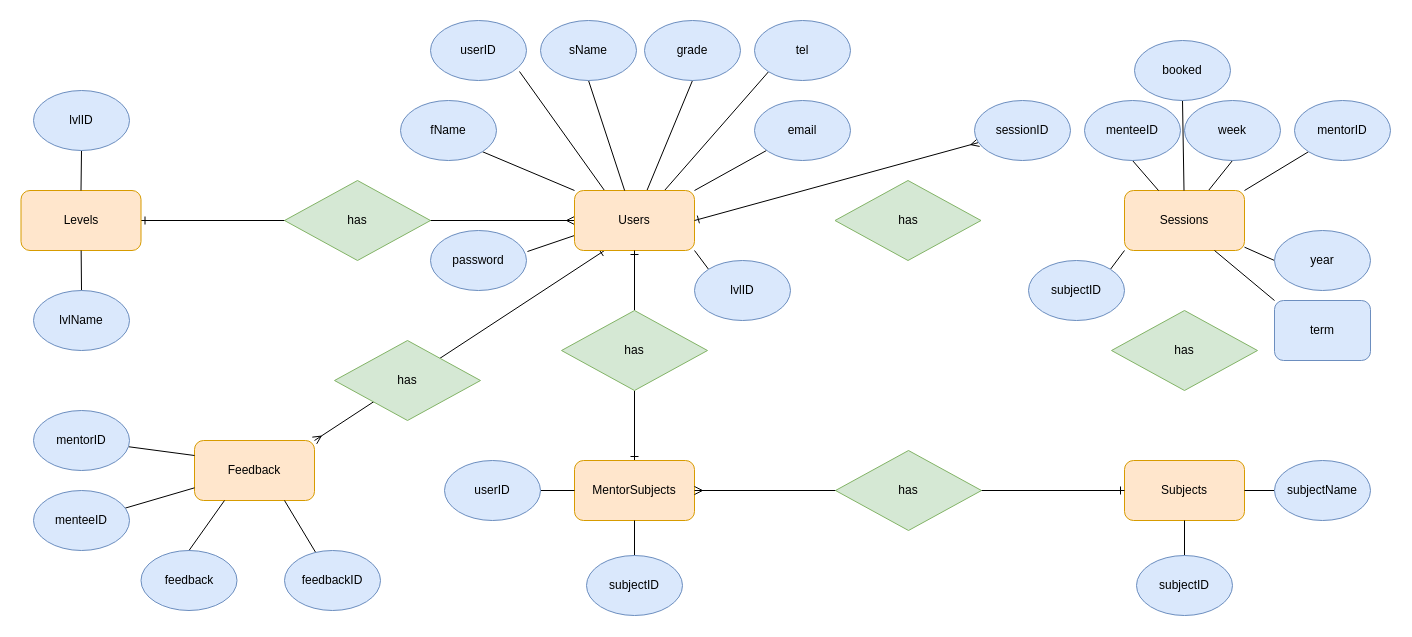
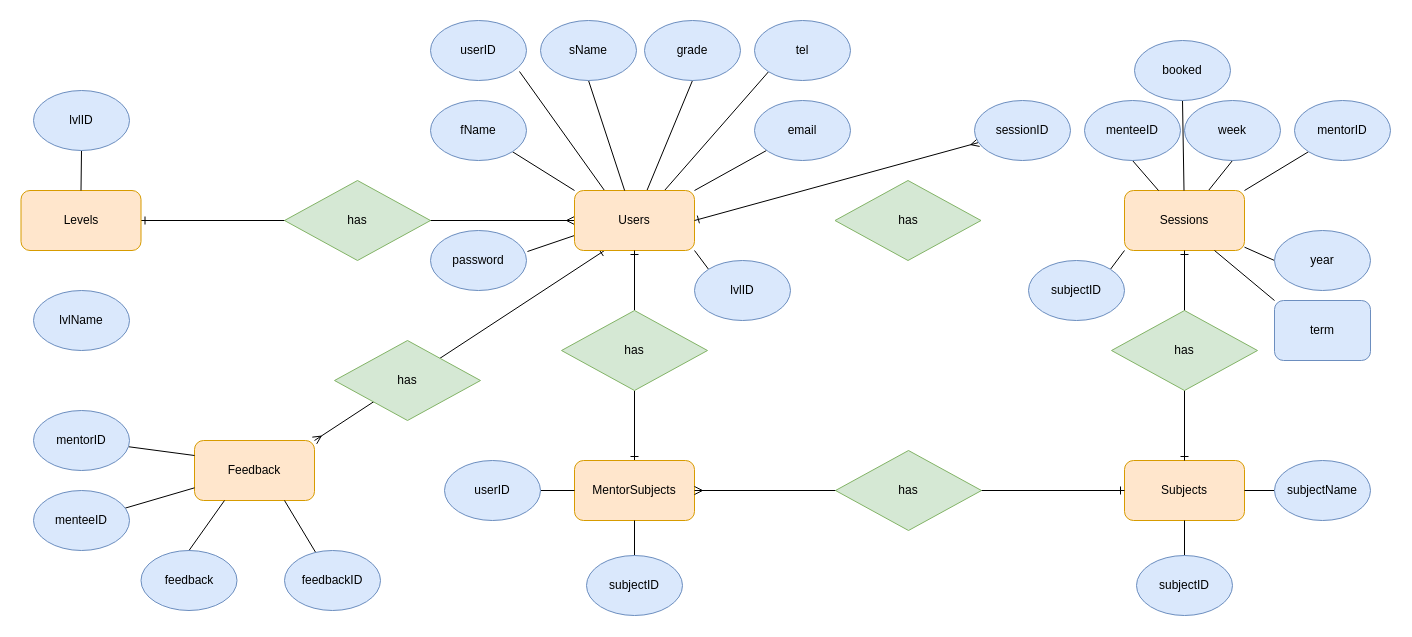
node "fName": moved (449, 131) -> (479, 131)
edge "Levels" -- "lvlName": removed
edge "Sessions" -- "Subjects": added
